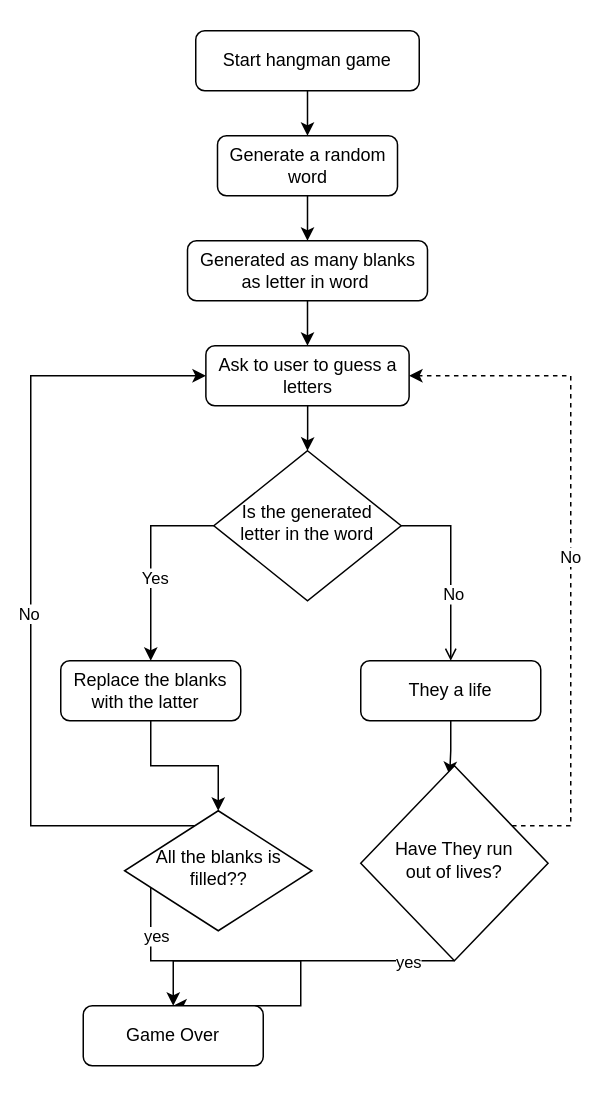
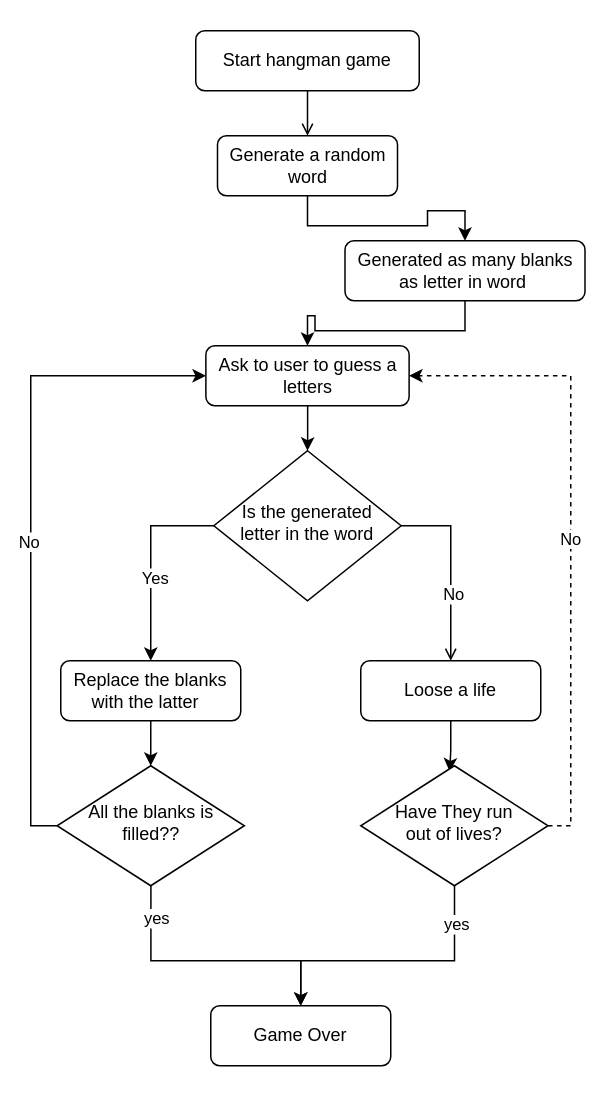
edge "Start hangman game" -> "Generate a random word": arrowhead classic -> open
node "Generated as many blanks as letter in word": moved (308, 271) -> (465, 271)
node "They a life": label "They a life" -> "Loose a life"
node "Have They run out of lives?": size 187x195 -> 187x120
node "All the blanks is filled??": moved (218, 871) -> (151, 826)
node "Game Over": moved (173, 1036) -> (301, 1036)
